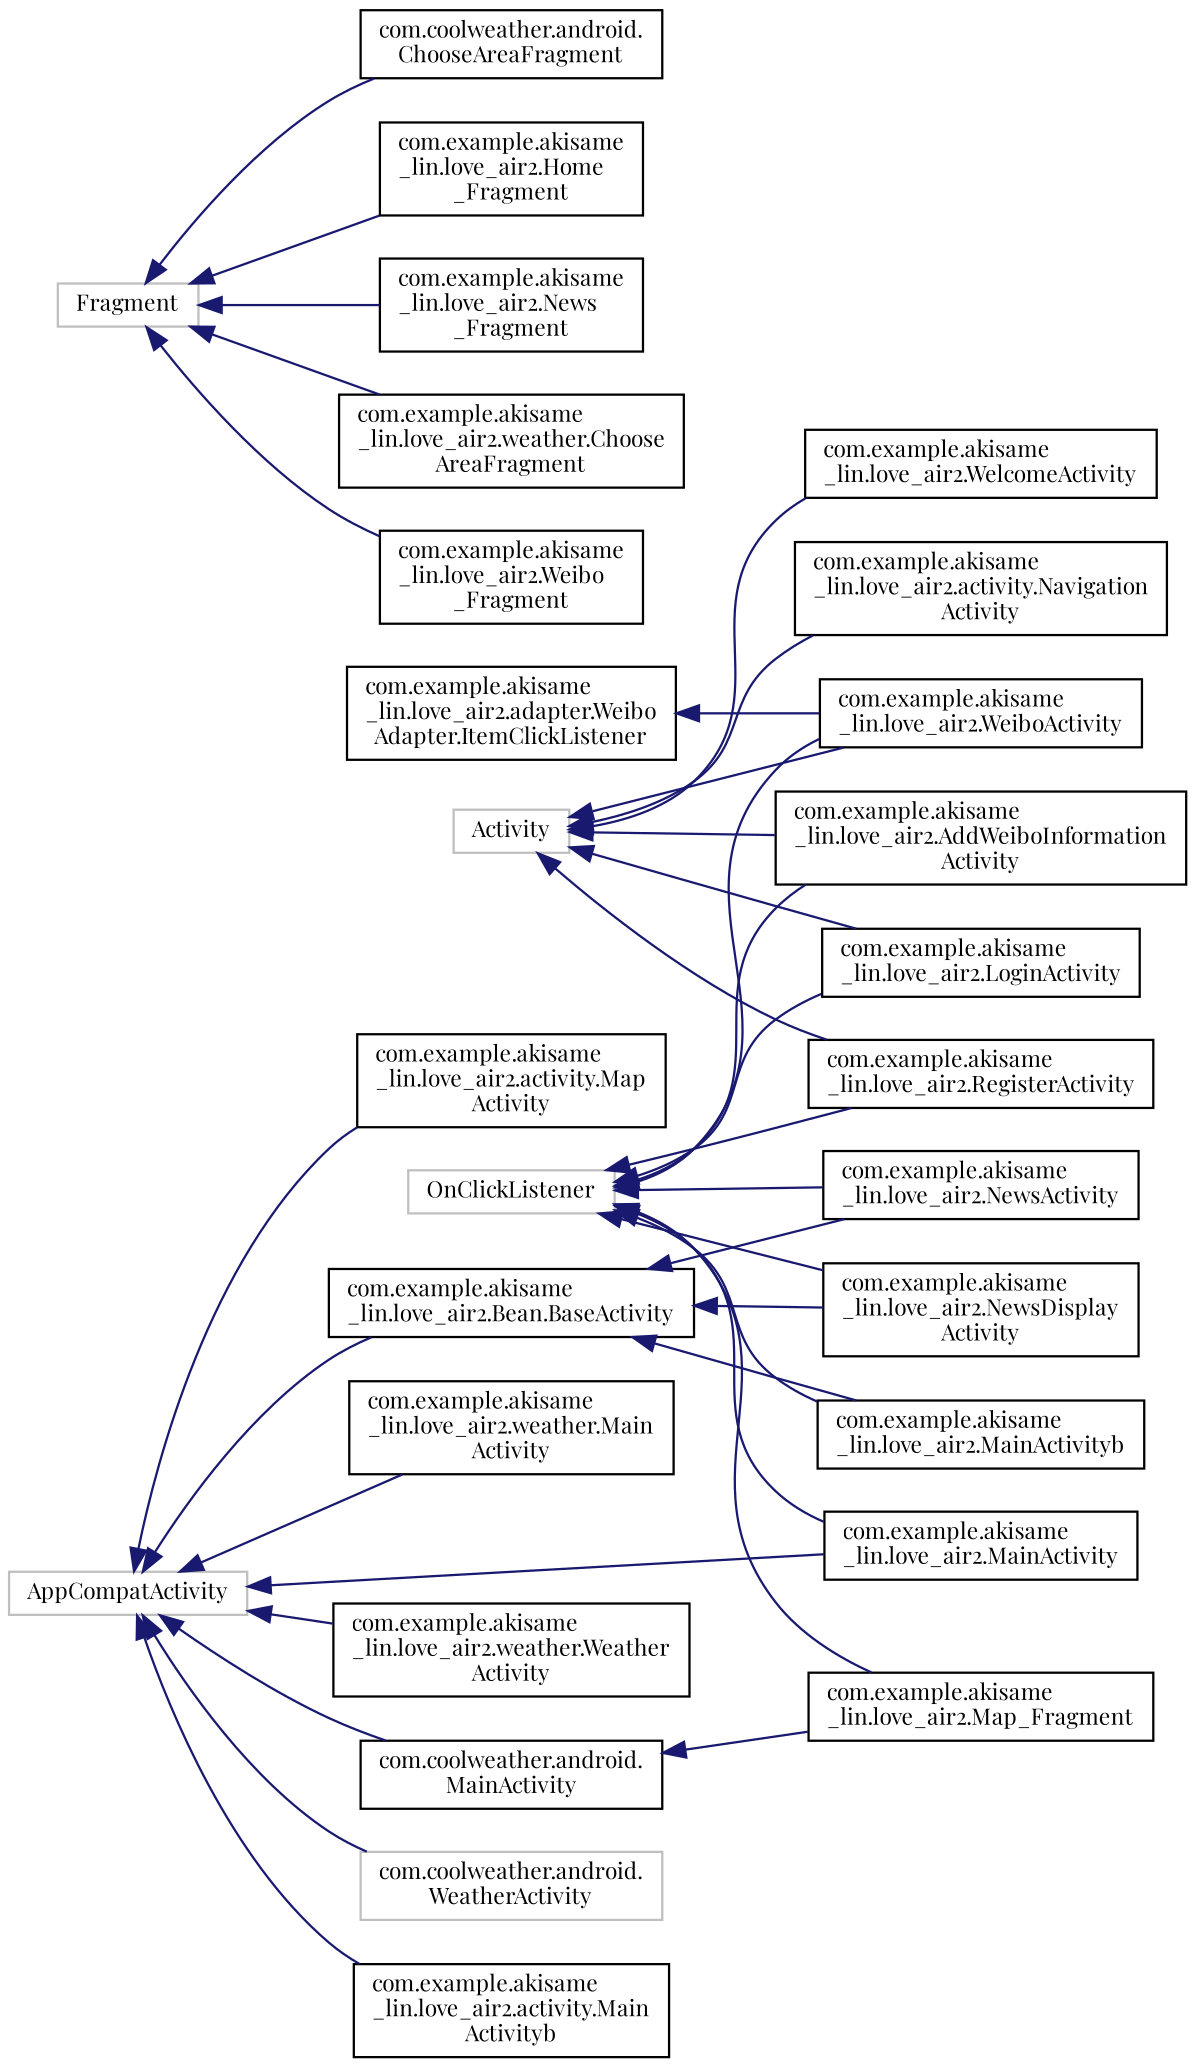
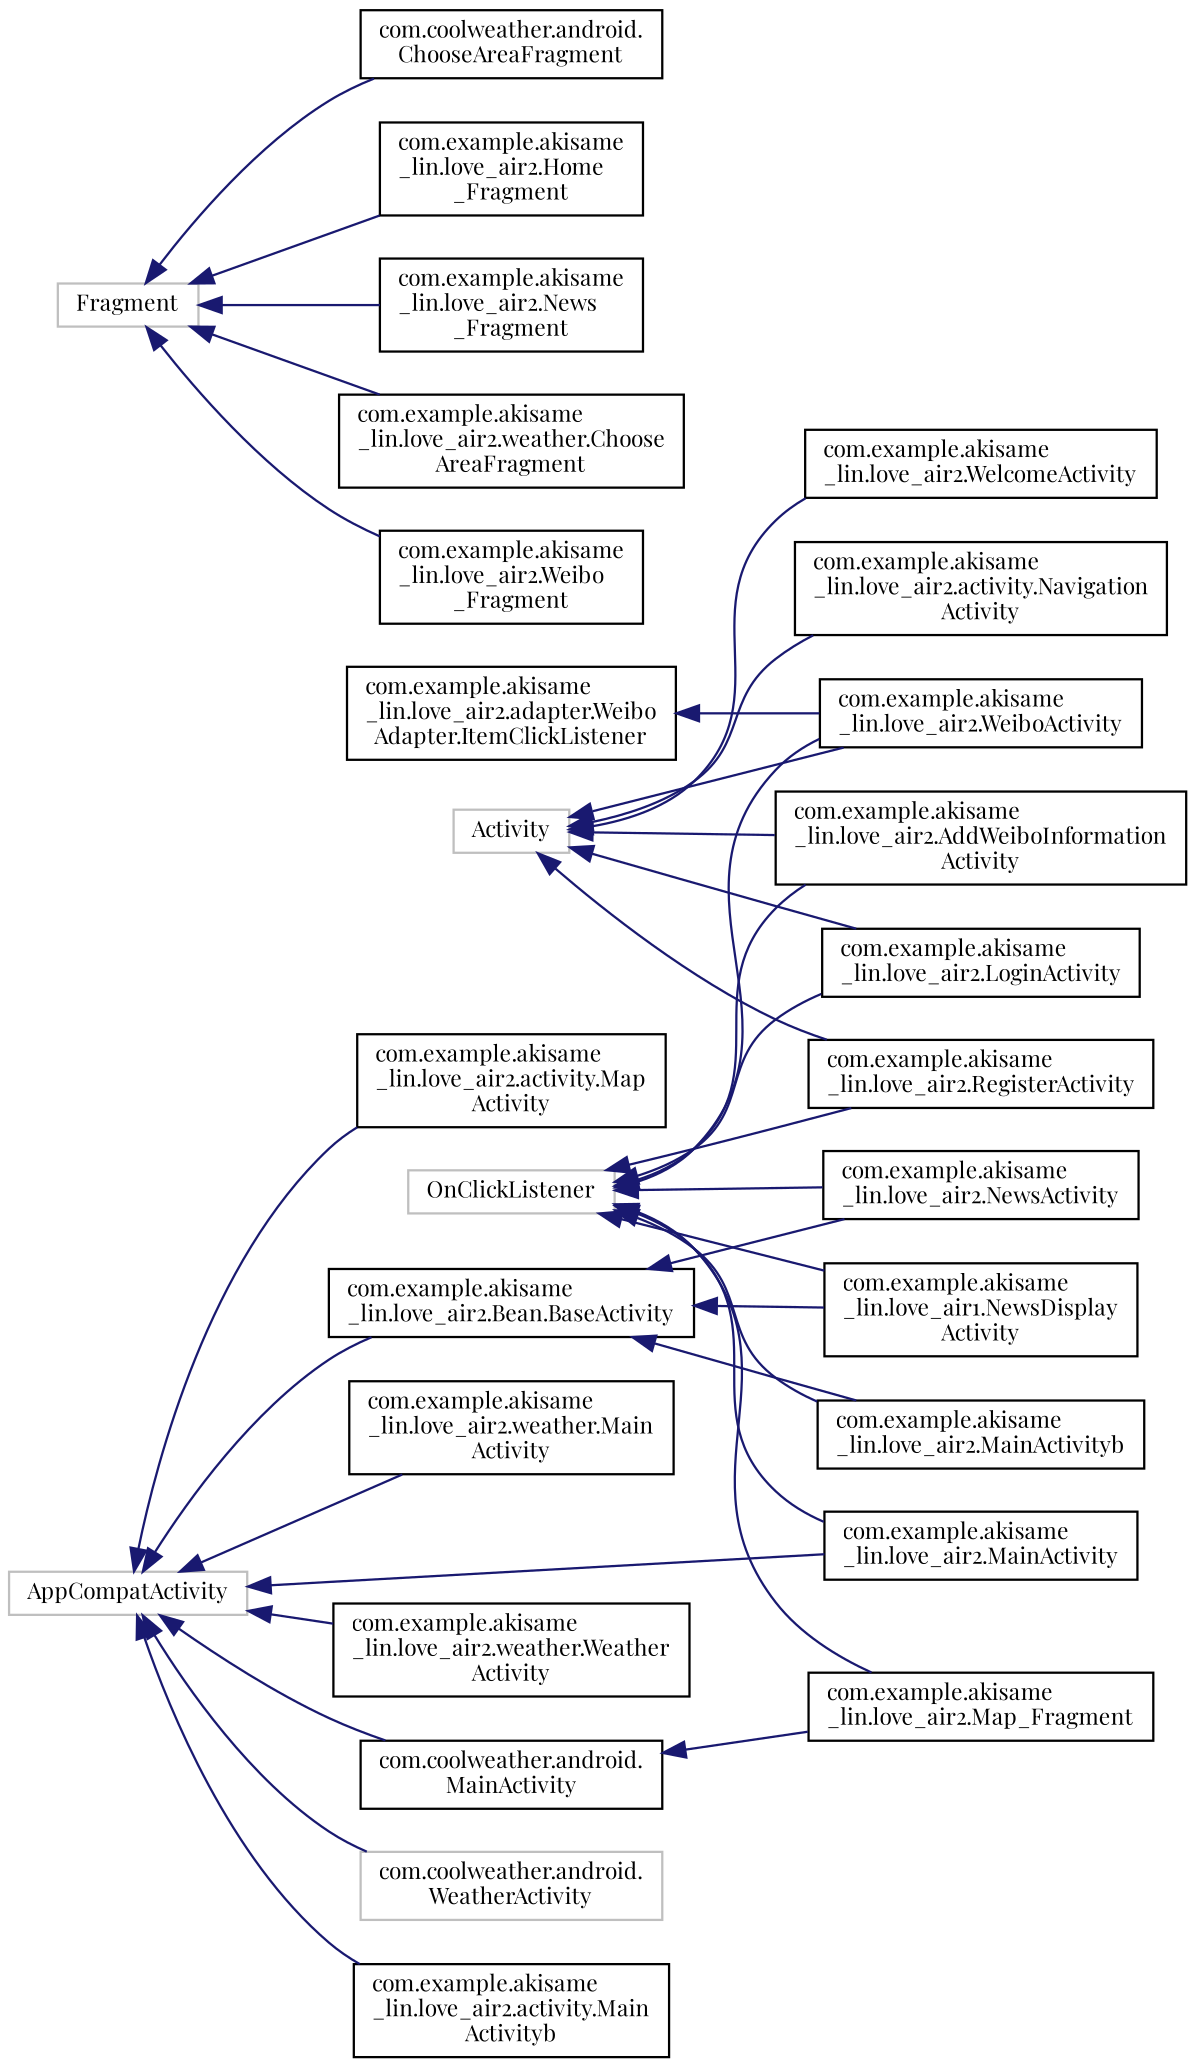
node "com.example.akisame _lin.love_air2.NewsDisplay Activity": label "com.example.akisame _lin.love_air2.NewsDisplay Activity" -> "com.example.akisame _lin.love_air1.NewsDisplay Activity"
